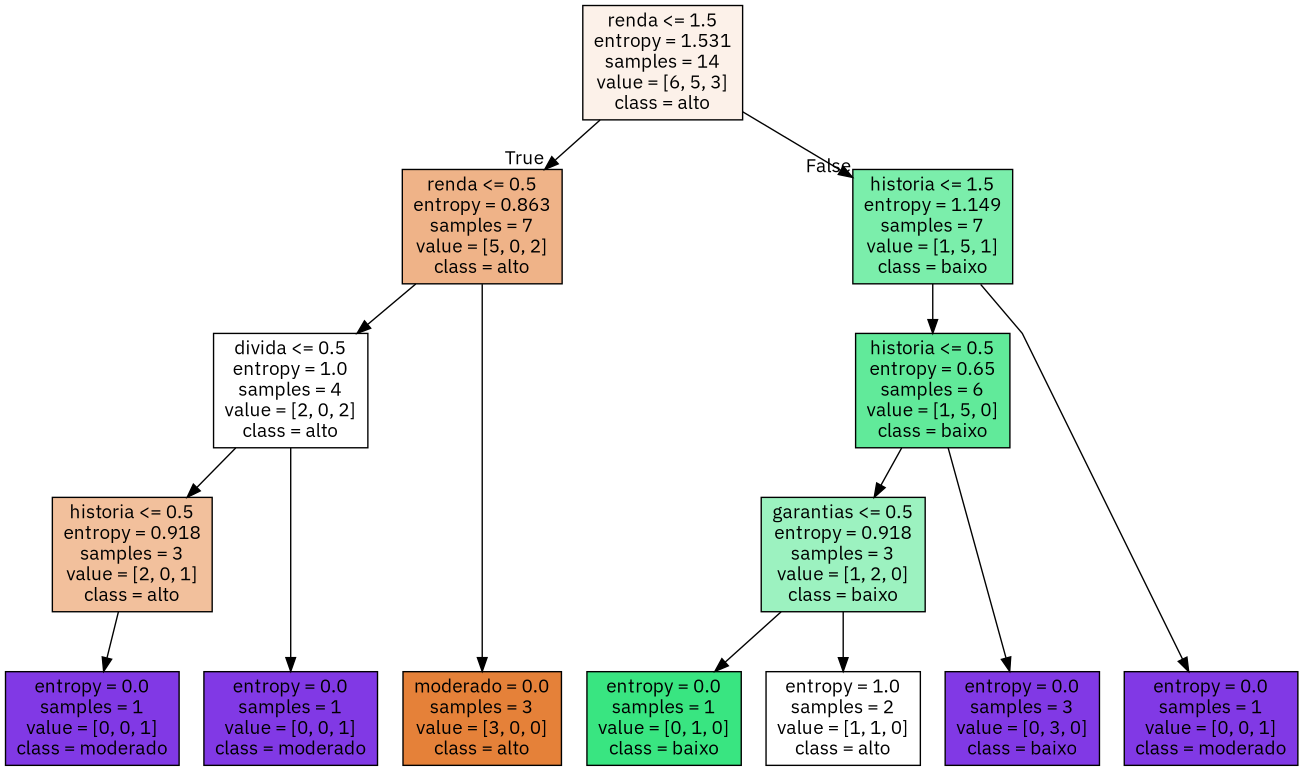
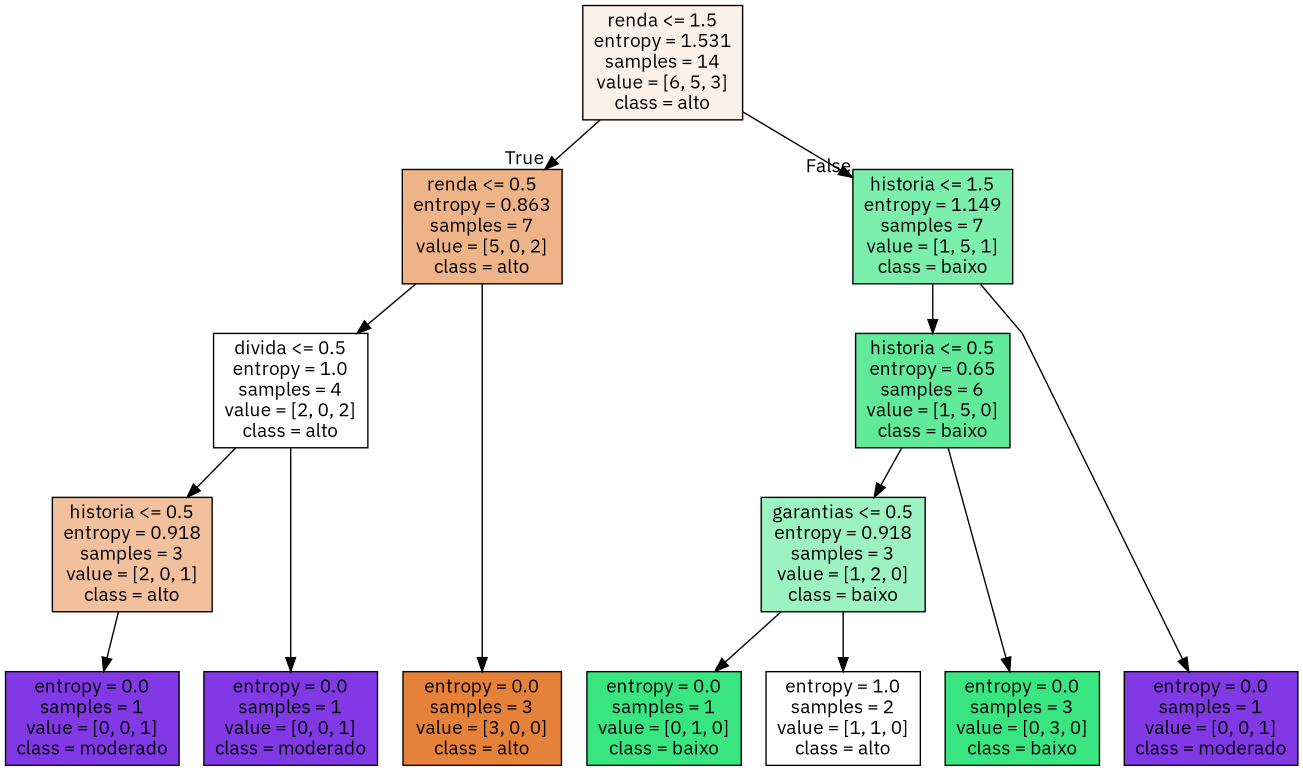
node "moderado = 0.0 samples = 3 value = [3, 0, 0] class = alto": label "moderado = 0.0 samples = 3 value = [3, 0, 0] class = alto" -> "entropy = 0.0 samples = 3 value = [3, 0, 0] class = alto"
node "entropy = 0.0 samples = 3 value = [0, 3, 0] class = baixo": fillcolor #8139e5 -> #39e581
